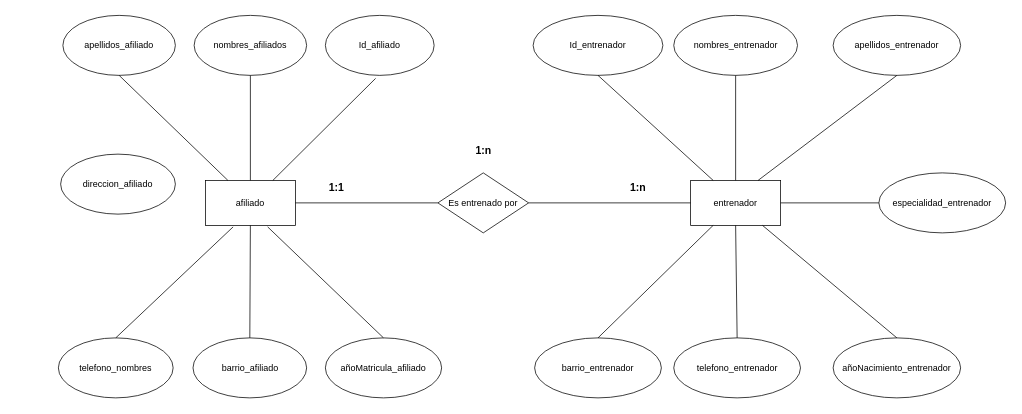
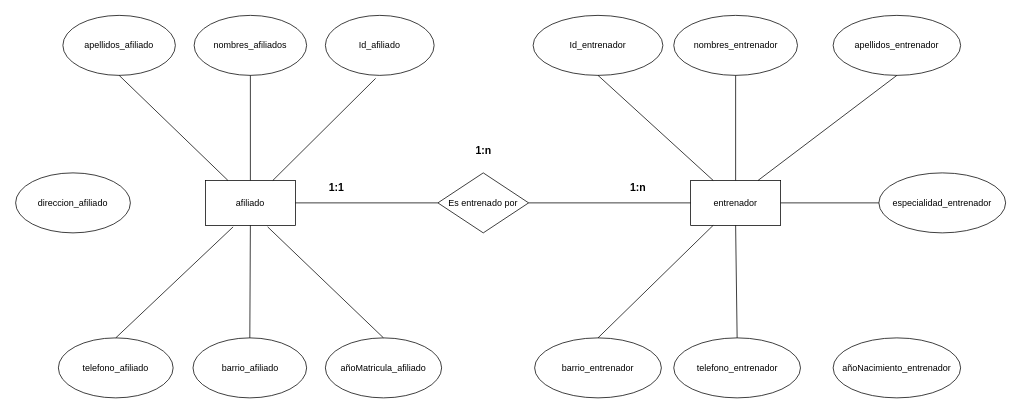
node "direccion_afiliado": moved (118, 184) -> (73, 203)
edge "entrenador" -- "añoNacimiento_entrenador": removed
node "telefono_nombres": label "telefono_nombres" -> "telefono_afiliado"
